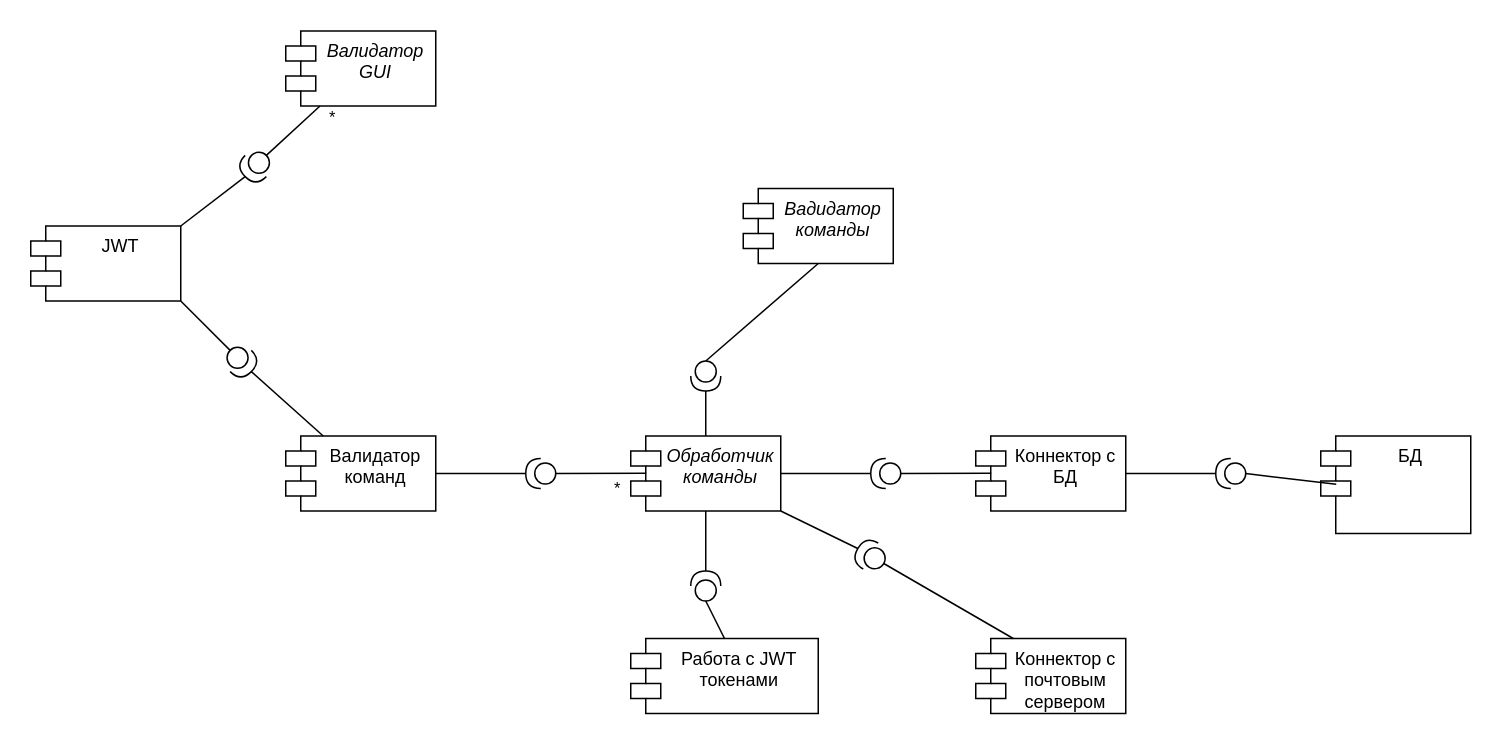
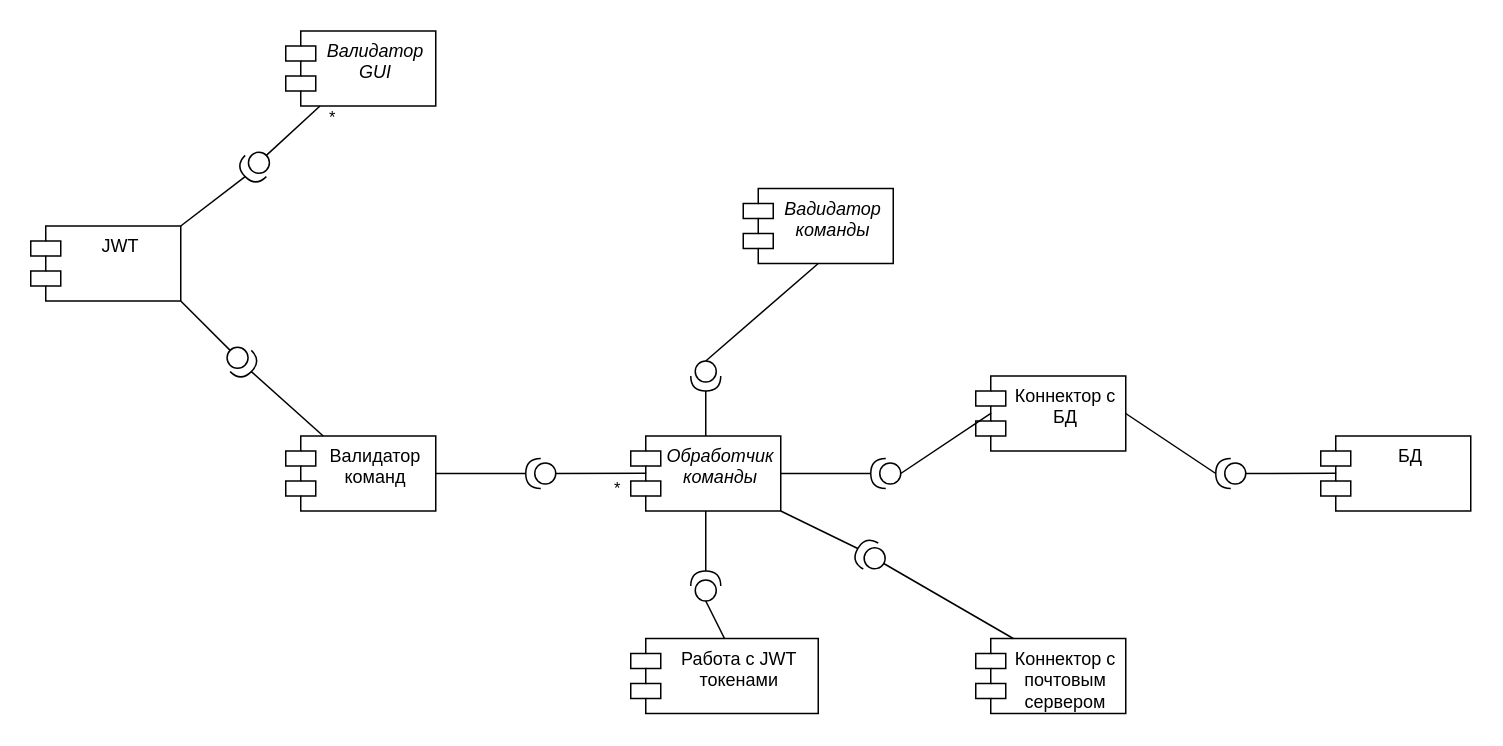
node "Коннектор с БД": moved (1051, 473) -> (1051, 413)
node "БД": size 150x98 -> 150x75
